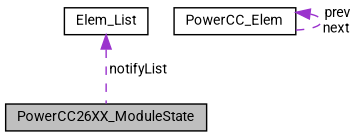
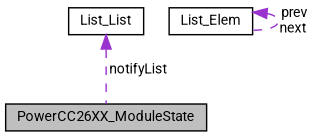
node "Elem_List": label "Elem_List" -> "List_List"
node "PowerCC_Elem": label "PowerCC_Elem" -> "List_Elem"
